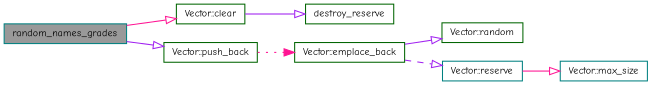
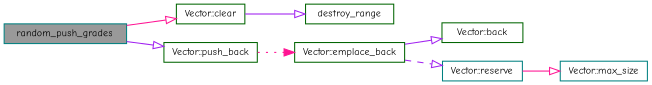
node "destroy_reserve": label "destroy_reserve" -> "destroy_range"
node "Vector::random": label "Vector::random" -> "Vector::back"
node "random_names_grades": label "random_names_grades" -> "random_push_grades"
